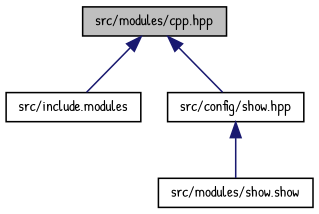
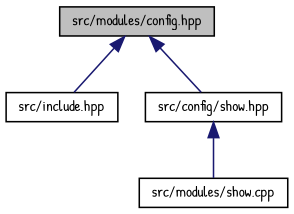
node "src/modules/cpp.hpp": label "src/modules/cpp.hpp" -> "src/modules/config.hpp"
node "src/include.modules": label "src/include.modules" -> "src/include.hpp"
node "src/modules/show.show": label "src/modules/show.show" -> "src/modules/show.cpp"
